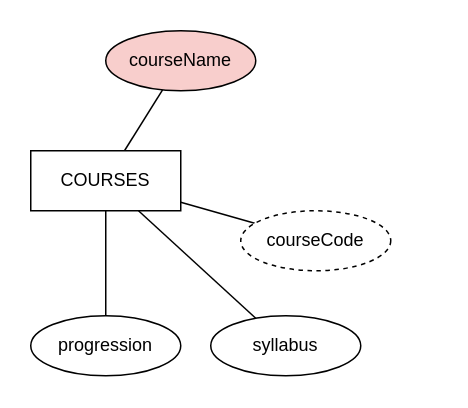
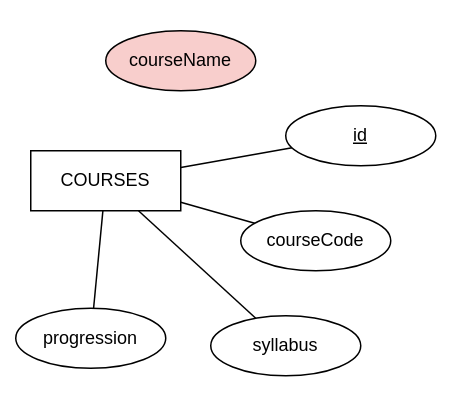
edge "courseName" -- "COURSES": removed
node "id": added
edge "id" -- "COURSES": added
node "courseCode": style dashed -> solid
node "progression": moved (106, 346) -> (91, 338)
